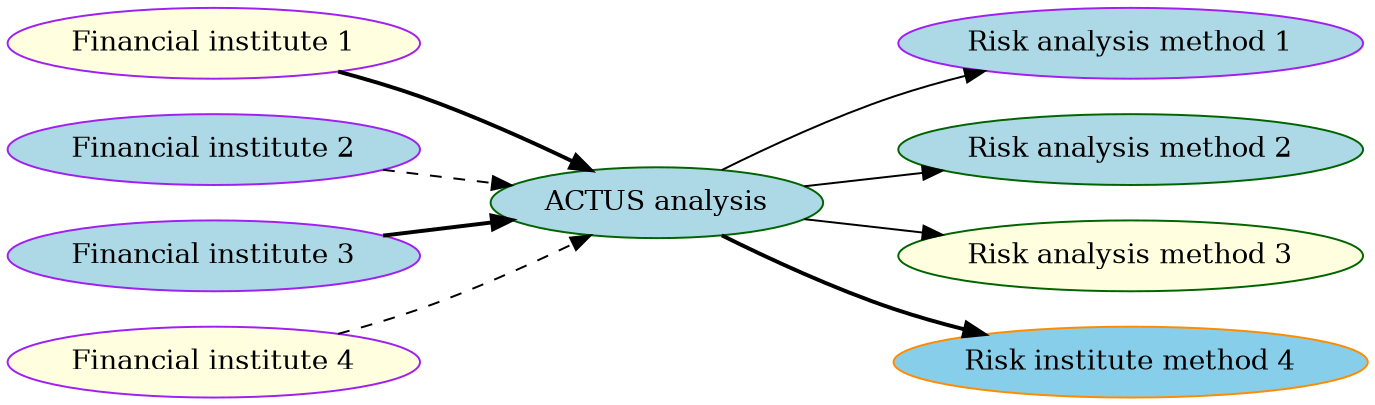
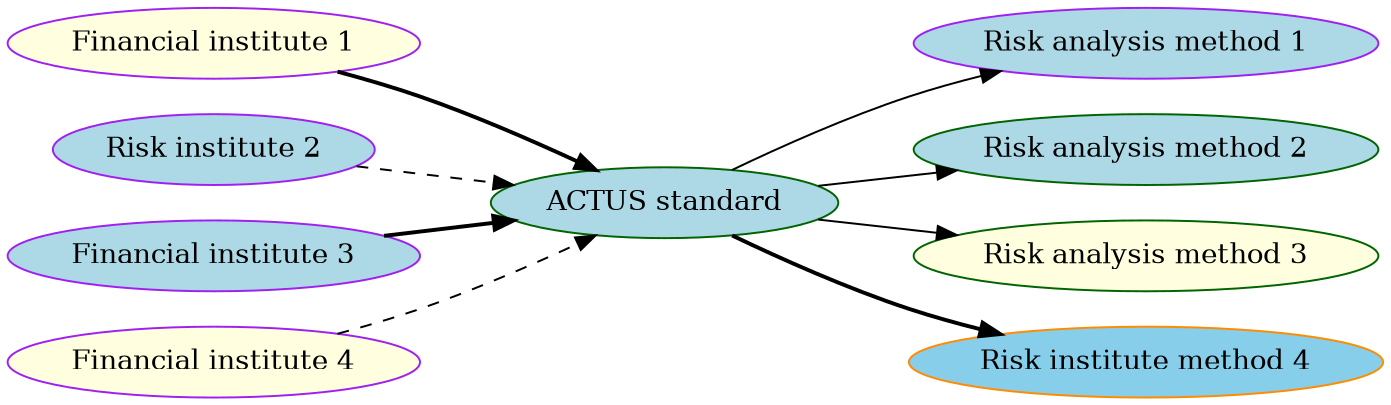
node "Financial institute 2": label "Financial institute 2" -> "Risk institute 2"
node "ACTUS analysis": label "ACTUS analysis" -> "ACTUS standard"
